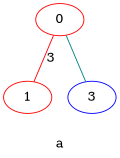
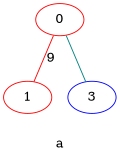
edge "0" -- "1": label "3" -> "9"
